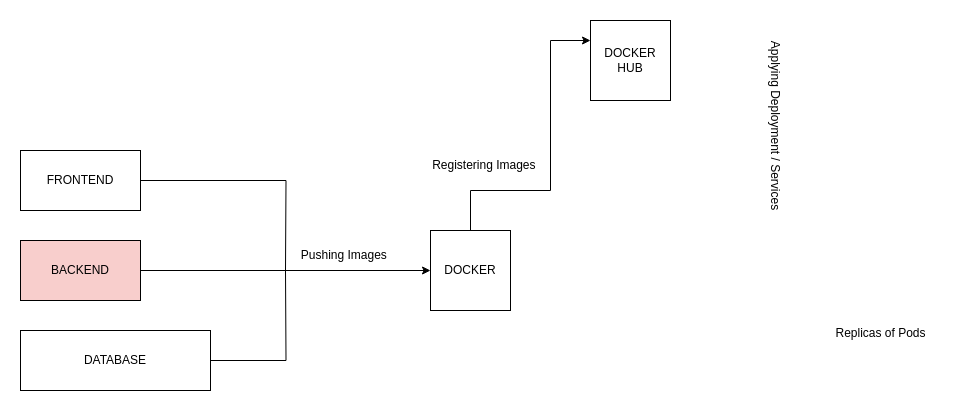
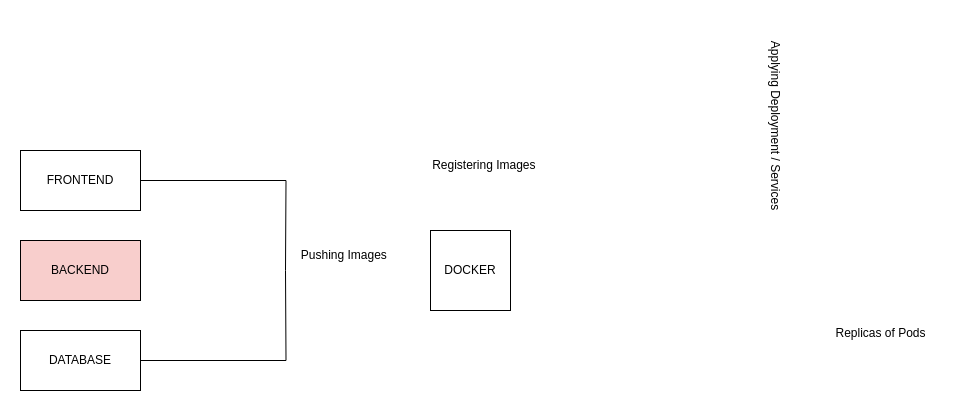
node "DOCKER HUB": removed
edge "DOCKER" -> "DOCKER HUB": removed
edge "BACKEND" -> "DOCKER": removed
node "DATABASE": size 190x60 -> 120x60
